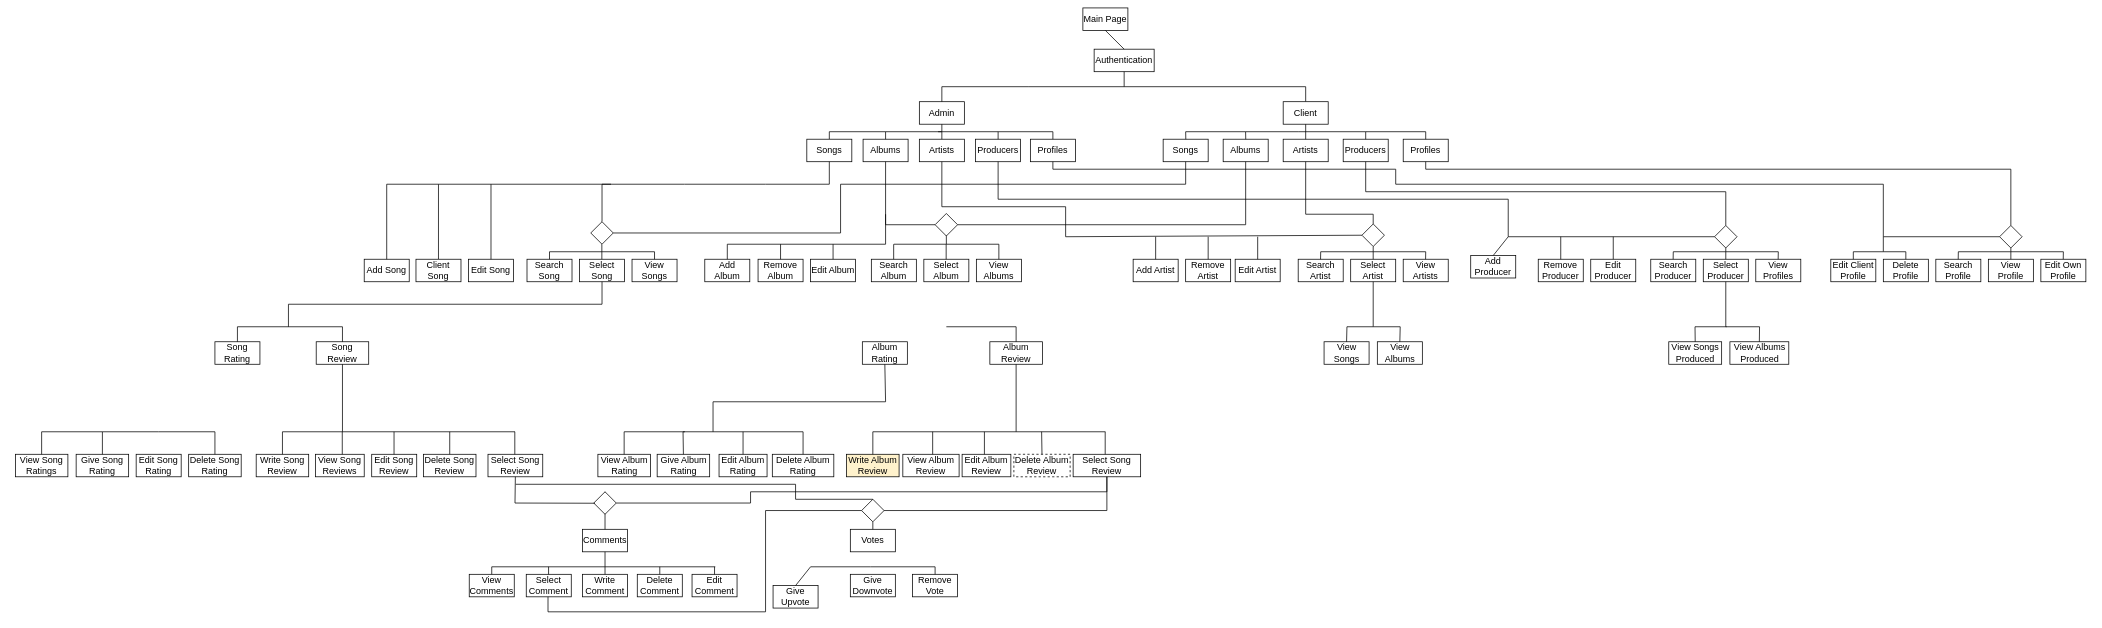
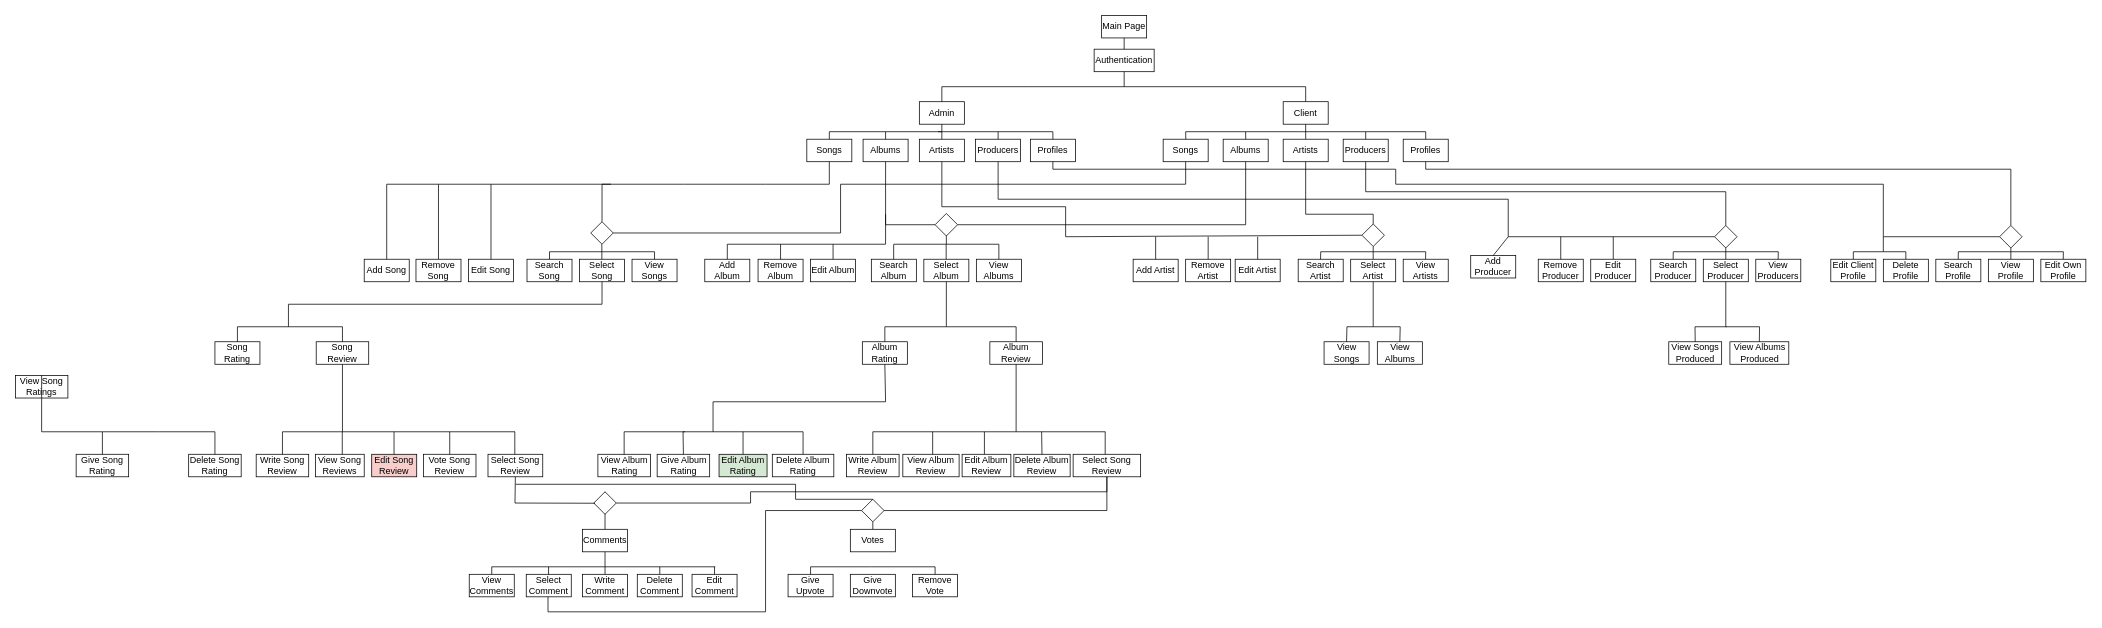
node "Main Page": moved (1105, 19) -> (1124, 27)
node "Client Song": label "Client Song" -> "Remove Song"
node "View Profiles": label "View Profiles" -> "View Producers"
edge "Select Album" -- "Album Rating": added
node "View Song Ratings": moved (42, 465) -> (42, 387)
node "Edit Song Rating": removed
node "Edit Song Review": fillcolor #ffffff -> #f8cecc
node "Delete Song Review": label "Delete Song Review" -> "Vote Song Review"
node "Edit Album Rating": fillcolor #ffffff -> #d5e8d4
node "Write Album Review": fillcolor #fff2cc -> #ffffff
node "Delete Album Review": style dashed -> solid
node "Give Upvote": moved (795, 597) -> (810, 585)
